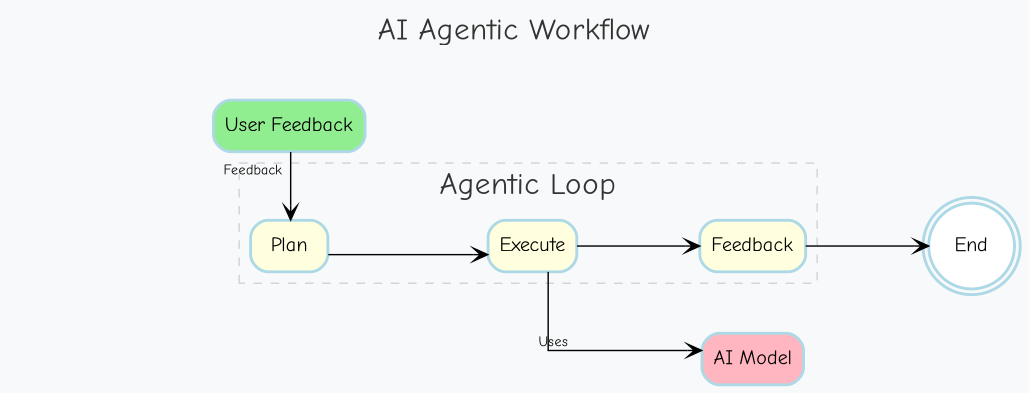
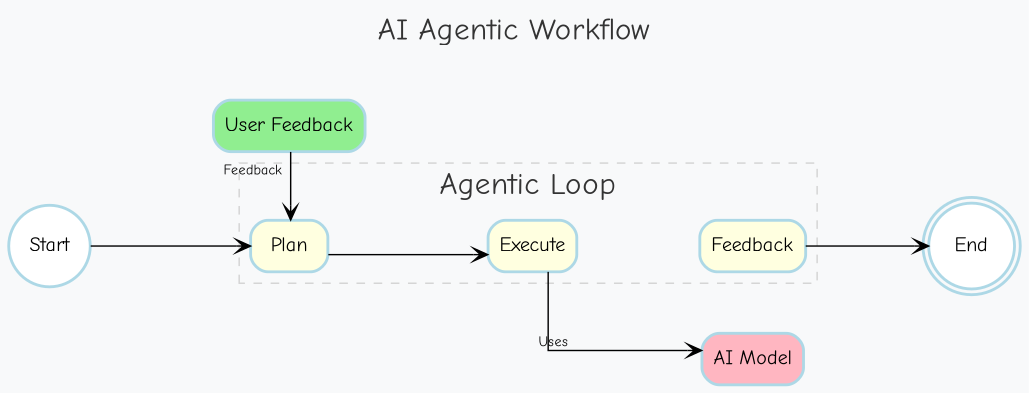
node "Start": added
edge "Execute" -> "Feedback": removed
